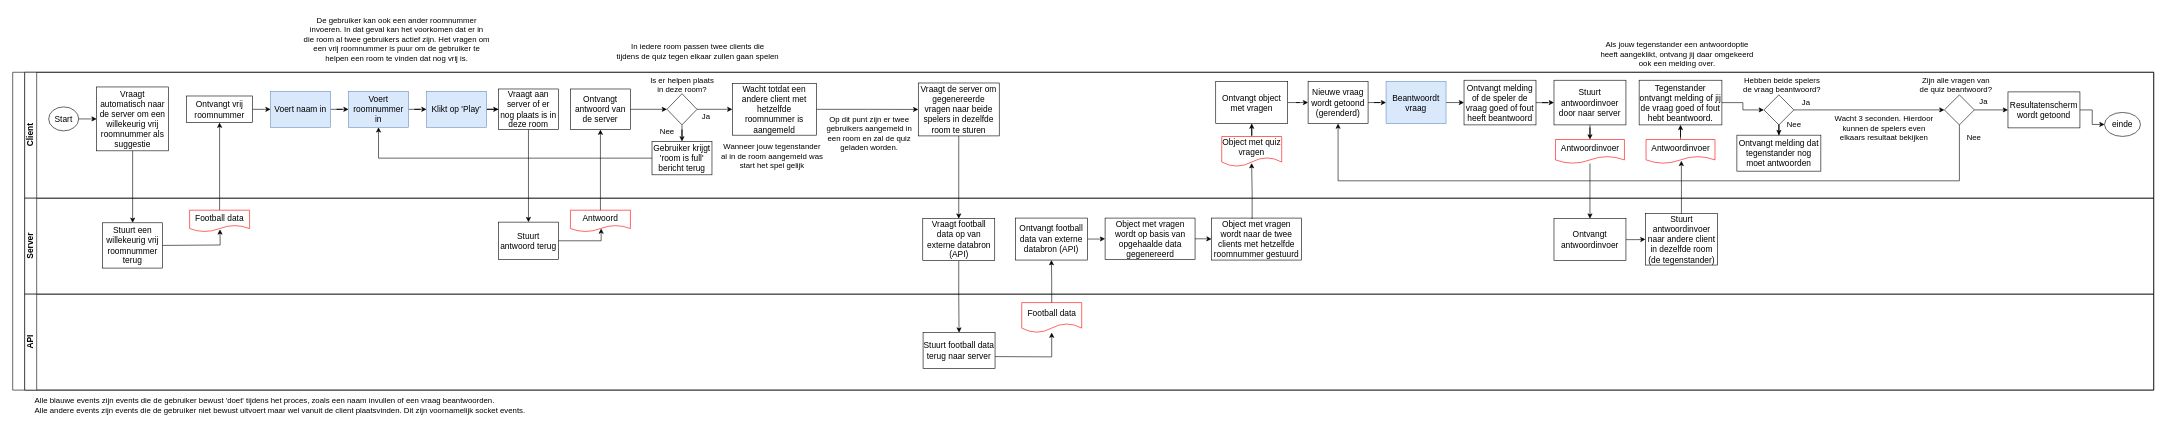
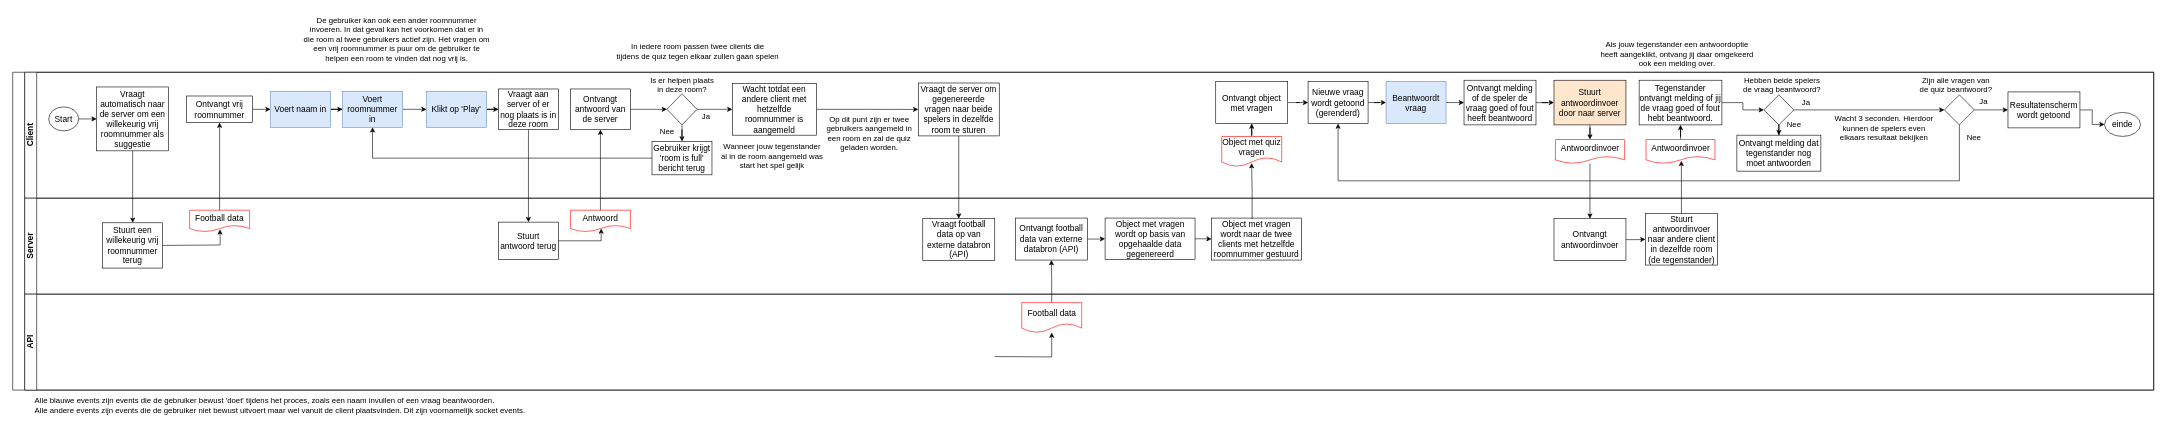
node "Stuurt antwoordinvoer door naar server": fillcolor #ffffff -> #ffe6cc
node "Voert roomnummer in": moved (378, 109) -> (372, 109)
edge "Vraagt football data op van externe databron (API)" -> "Stuurt football data terug naar server": removed
node "Stuurt football data terug naar server": removed
